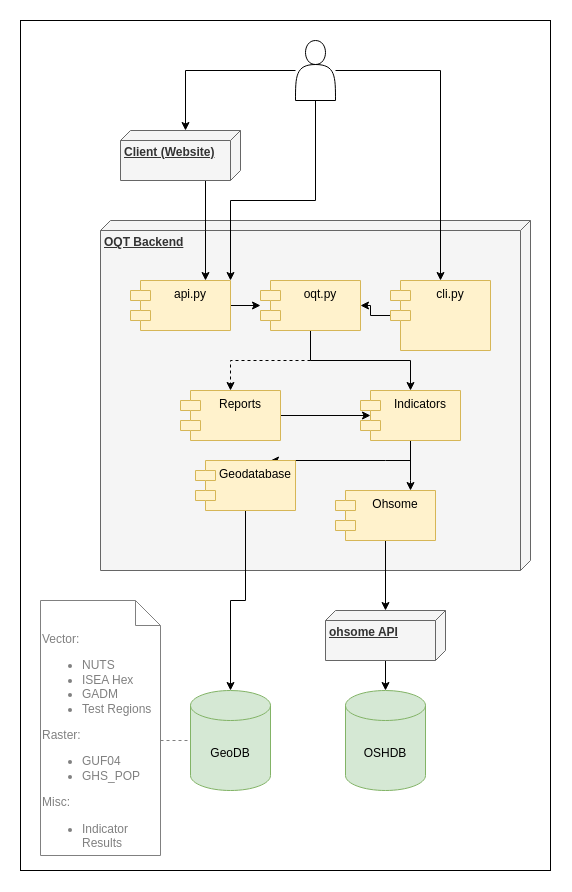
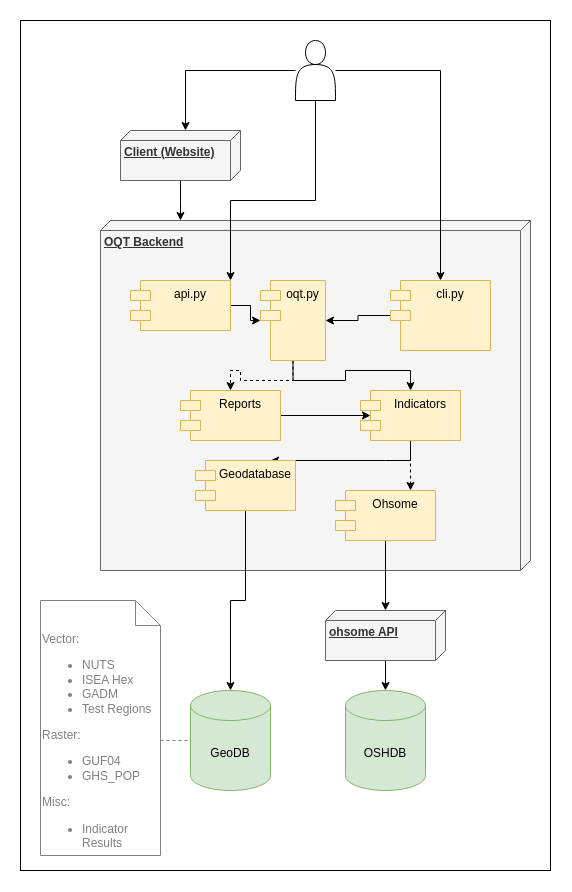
edge "Client (Website)" -> "api.py": now "Client (Website)" -> "OQT Backend"
node "oqt.py": size 100x50 -> 65x80
edge "Indicators" -> "Ohsome": style solid -> dashed
